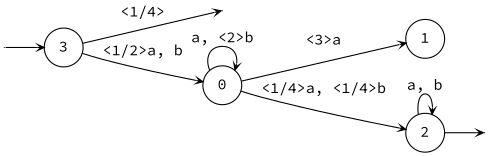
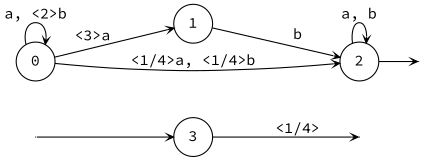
edge "1" -> "2": added, label "b"
edge "3" -> "0": removed, label "<1/2>a, b"
